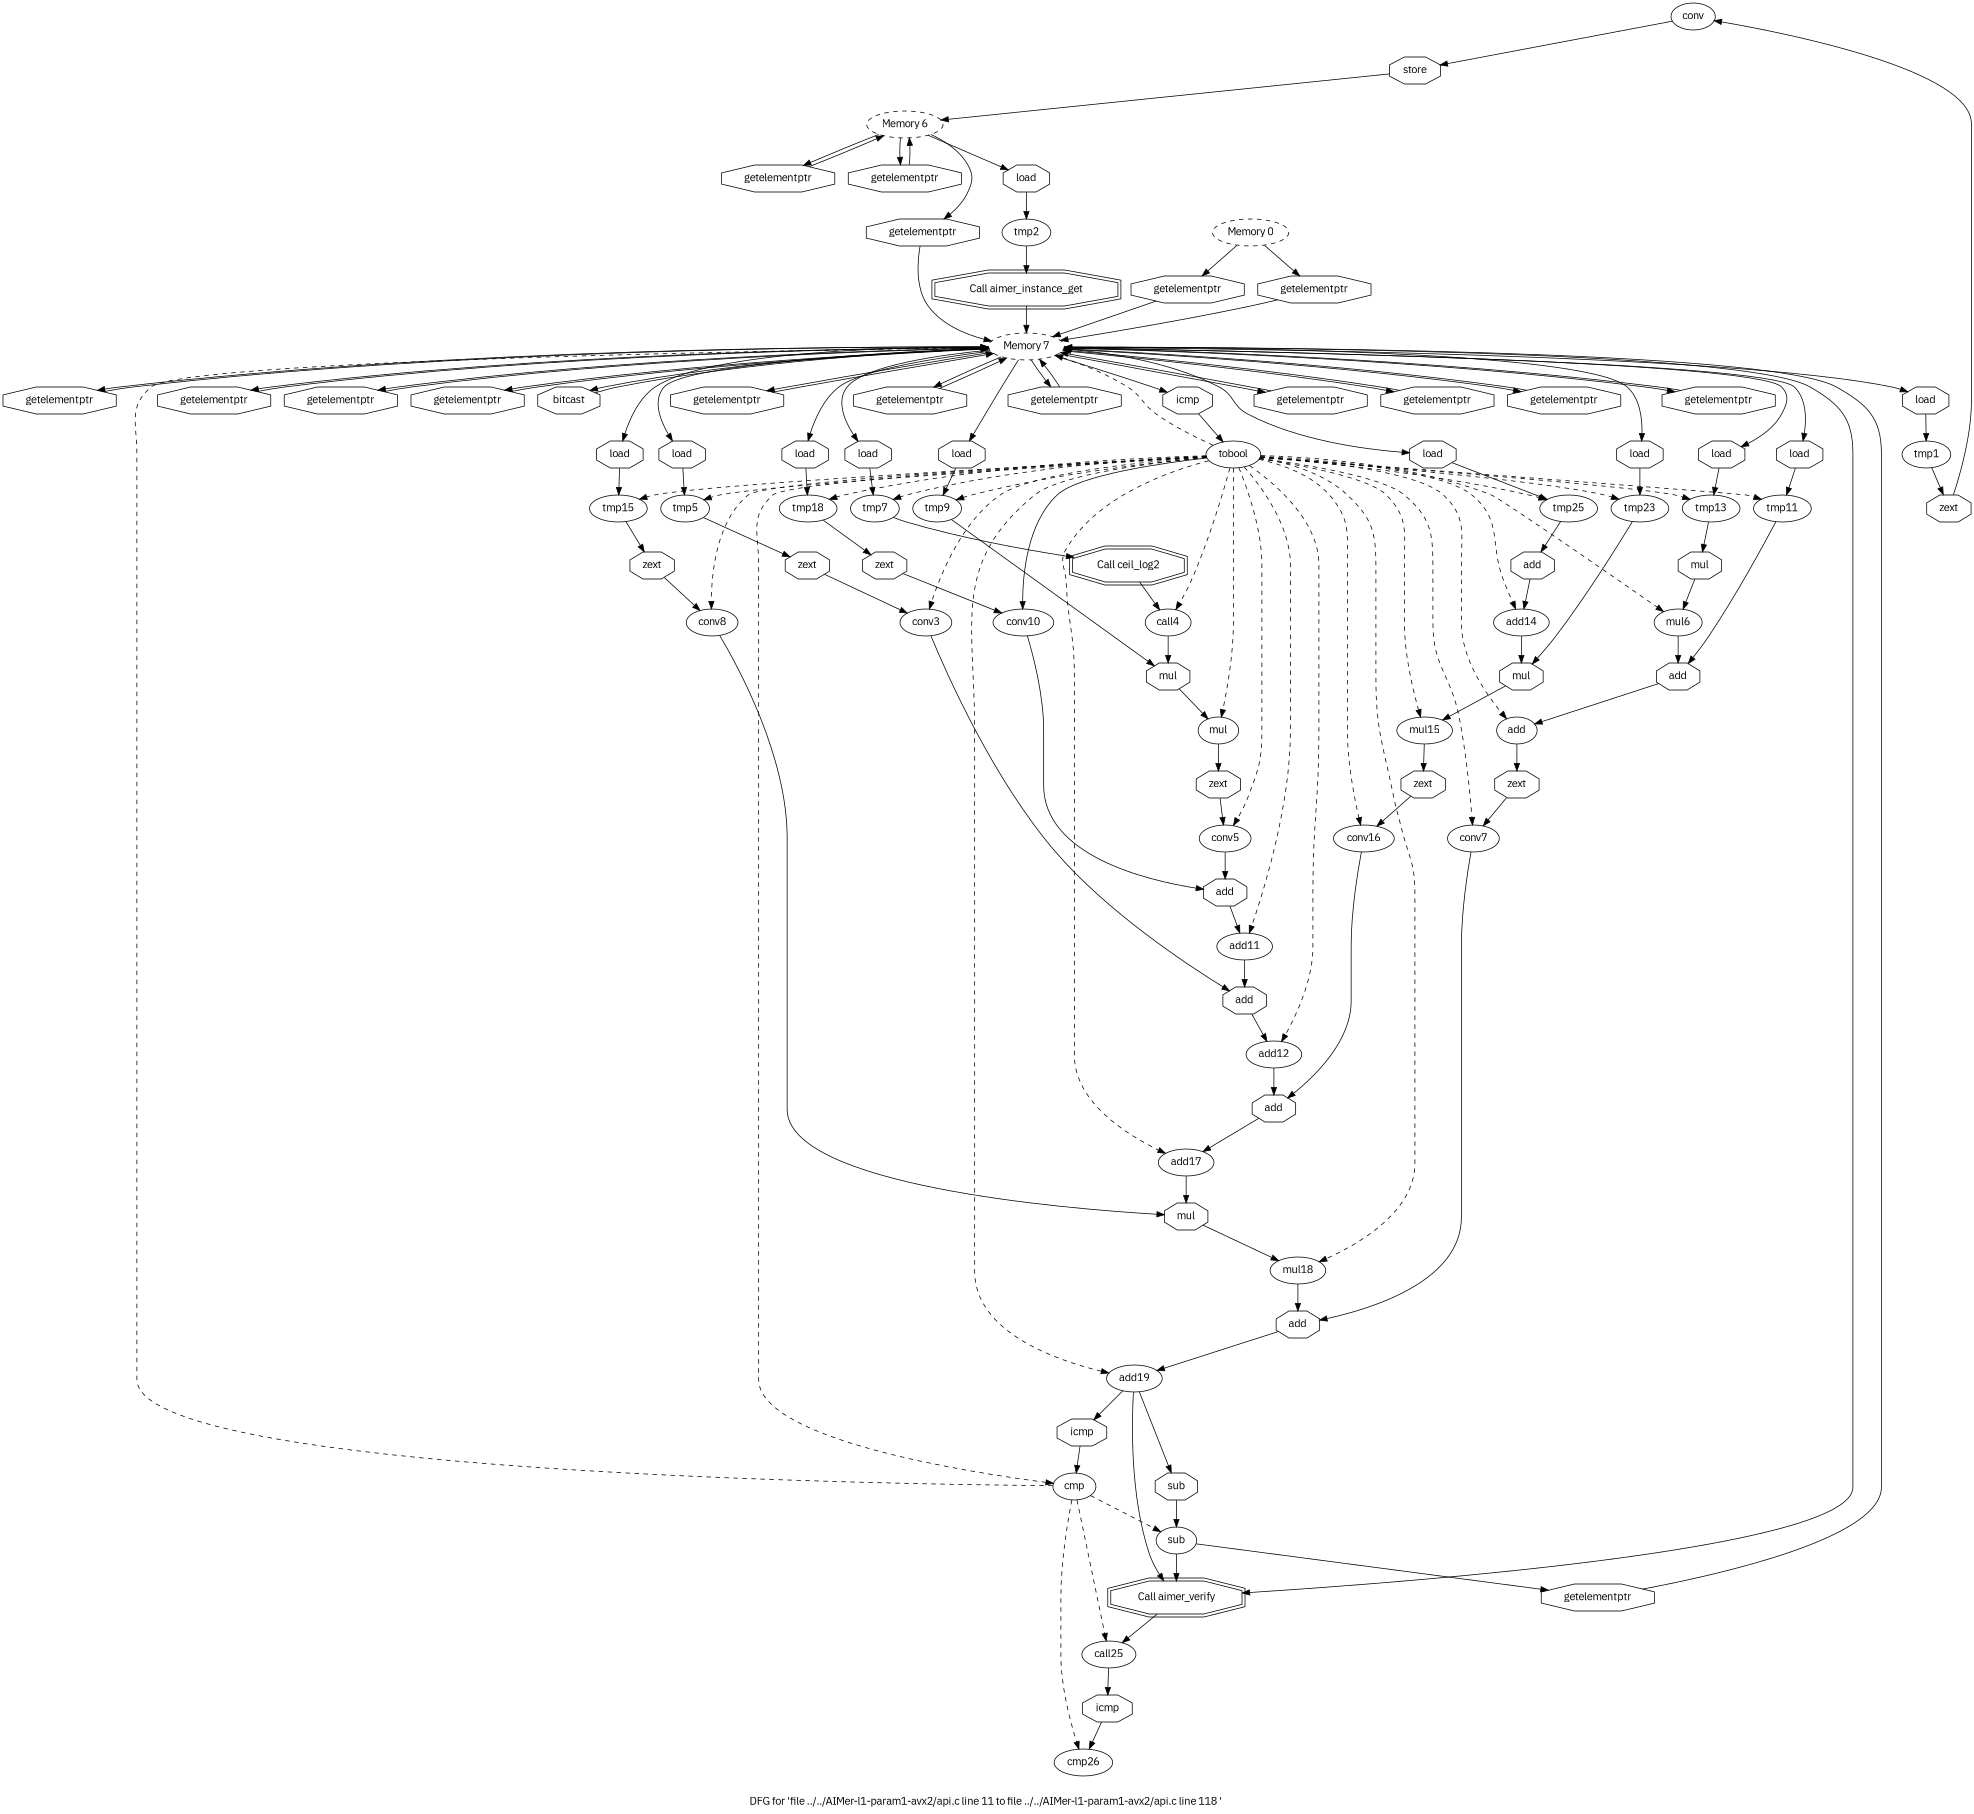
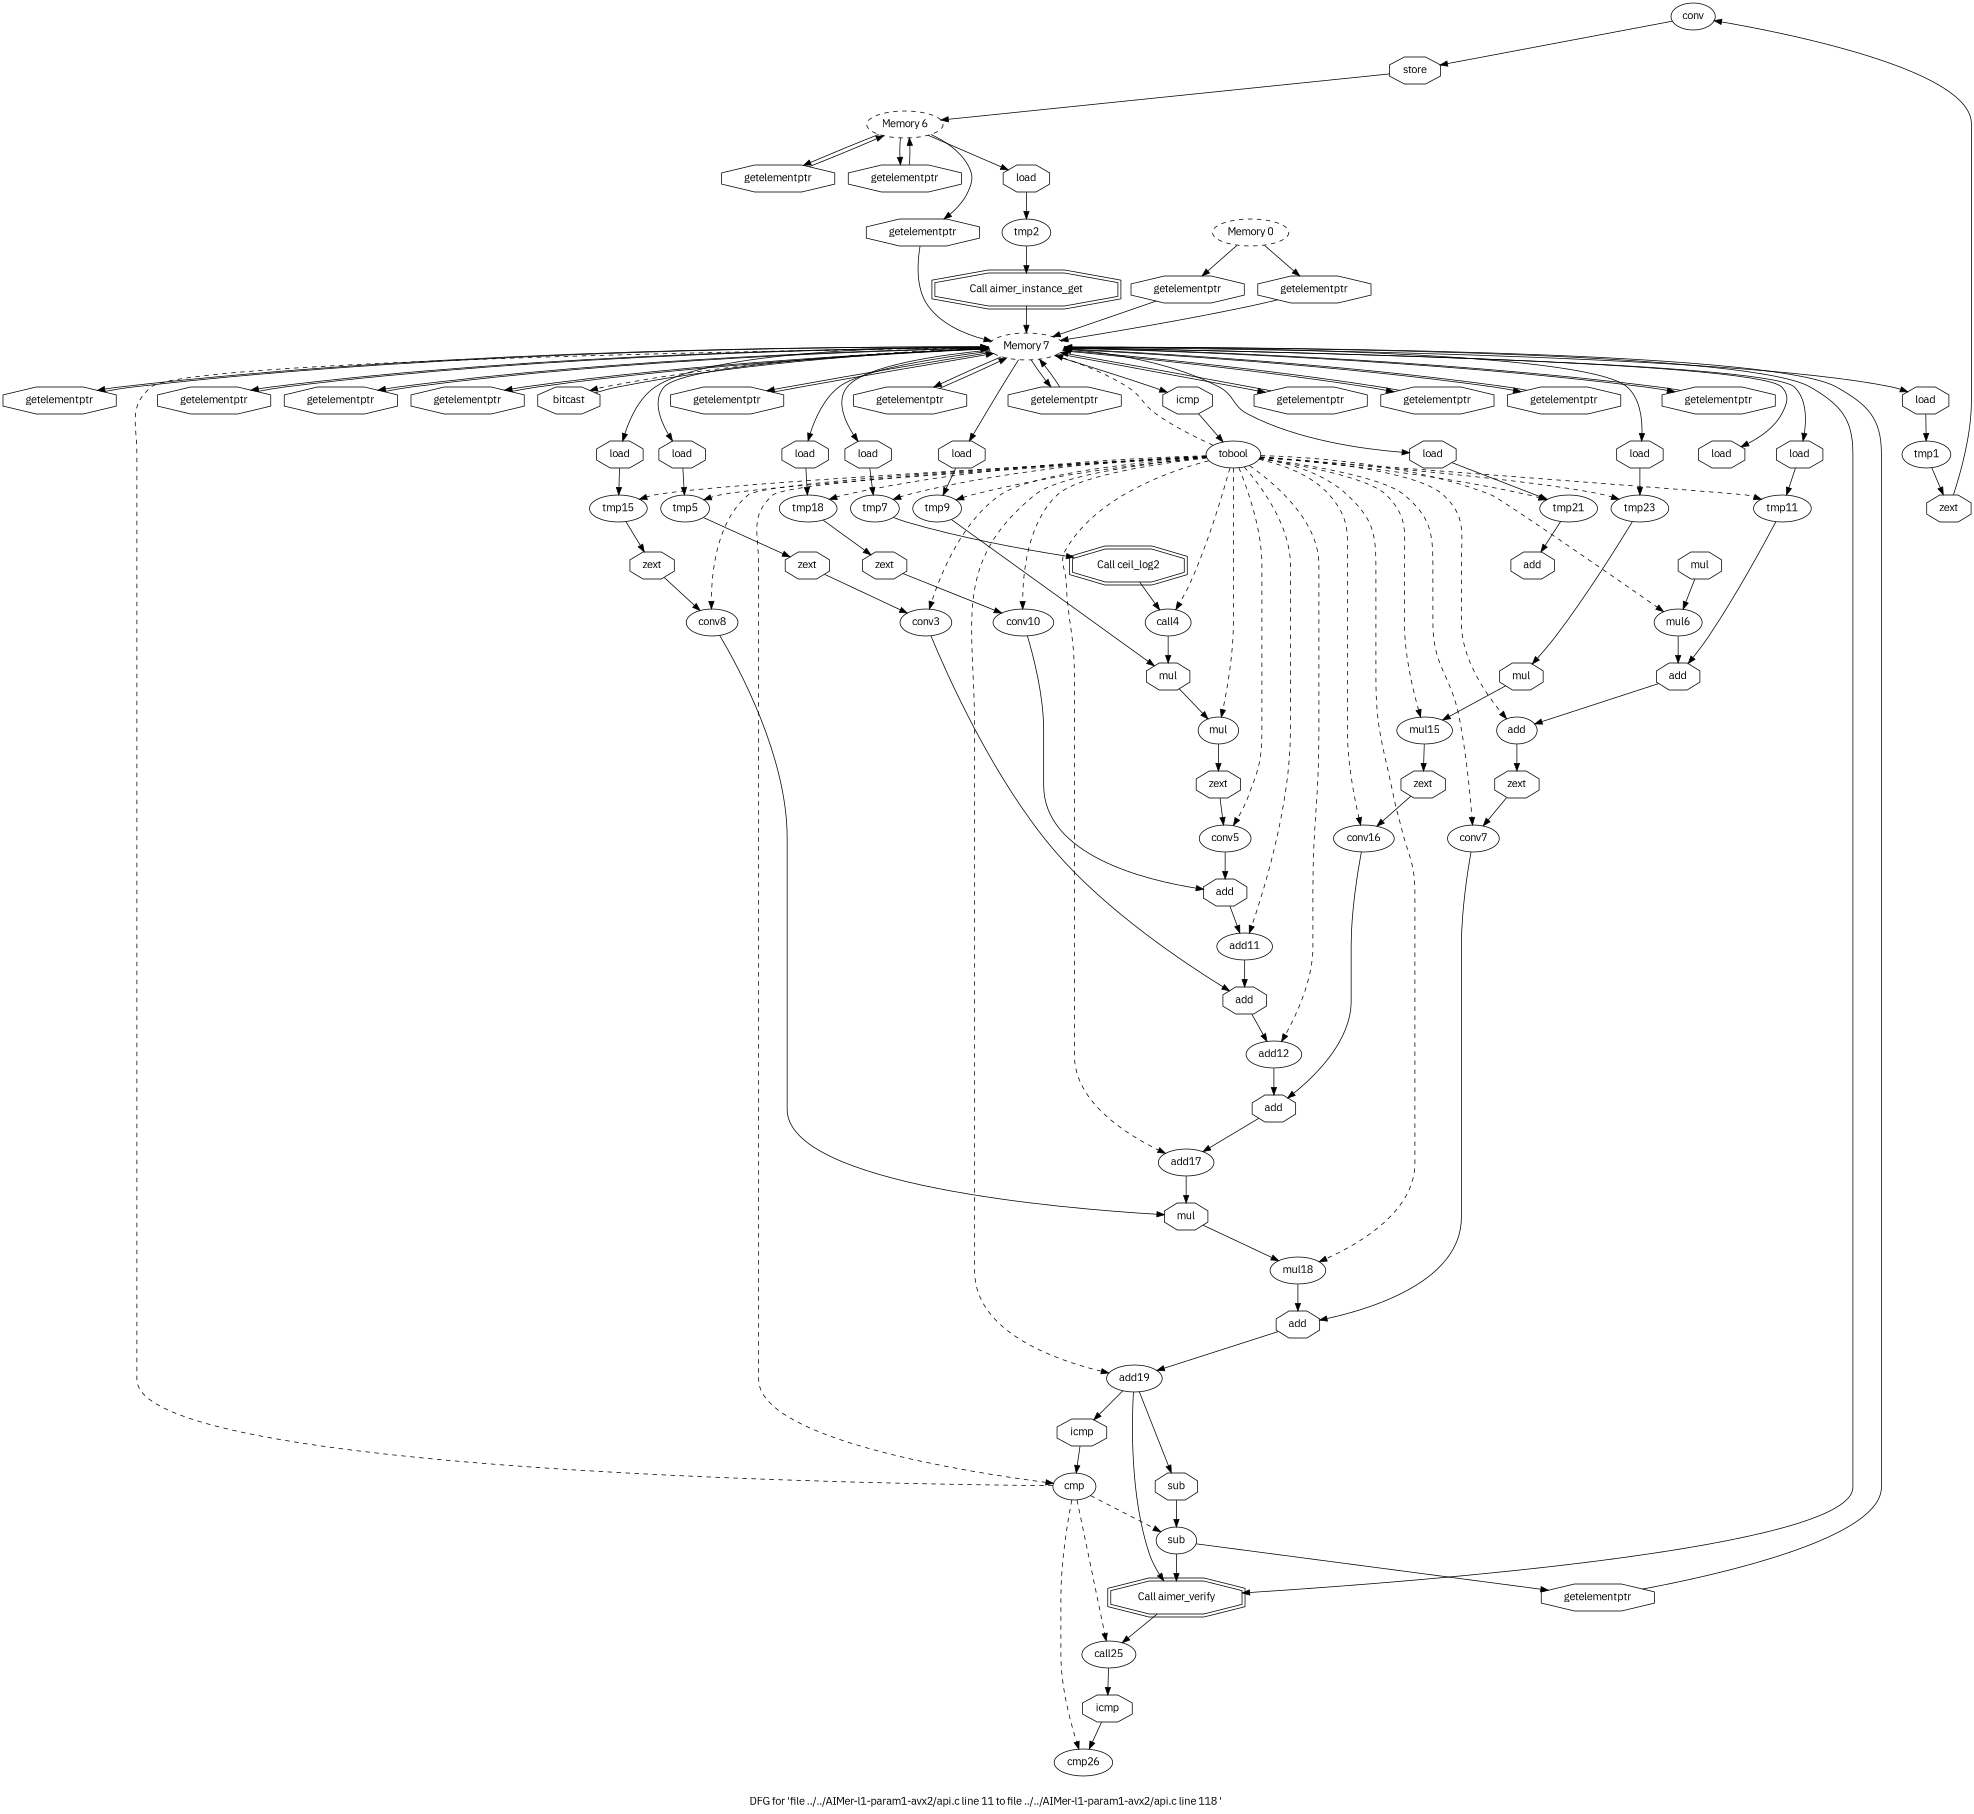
edge "Memory 7" -> "bitcast": style solid -> dashed
edge "tobool" -> "conv10": style solid -> dashed
node "tmp25": label "tmp25" -> "tmp21"
node "tmp13": removed
node "add14": removed
